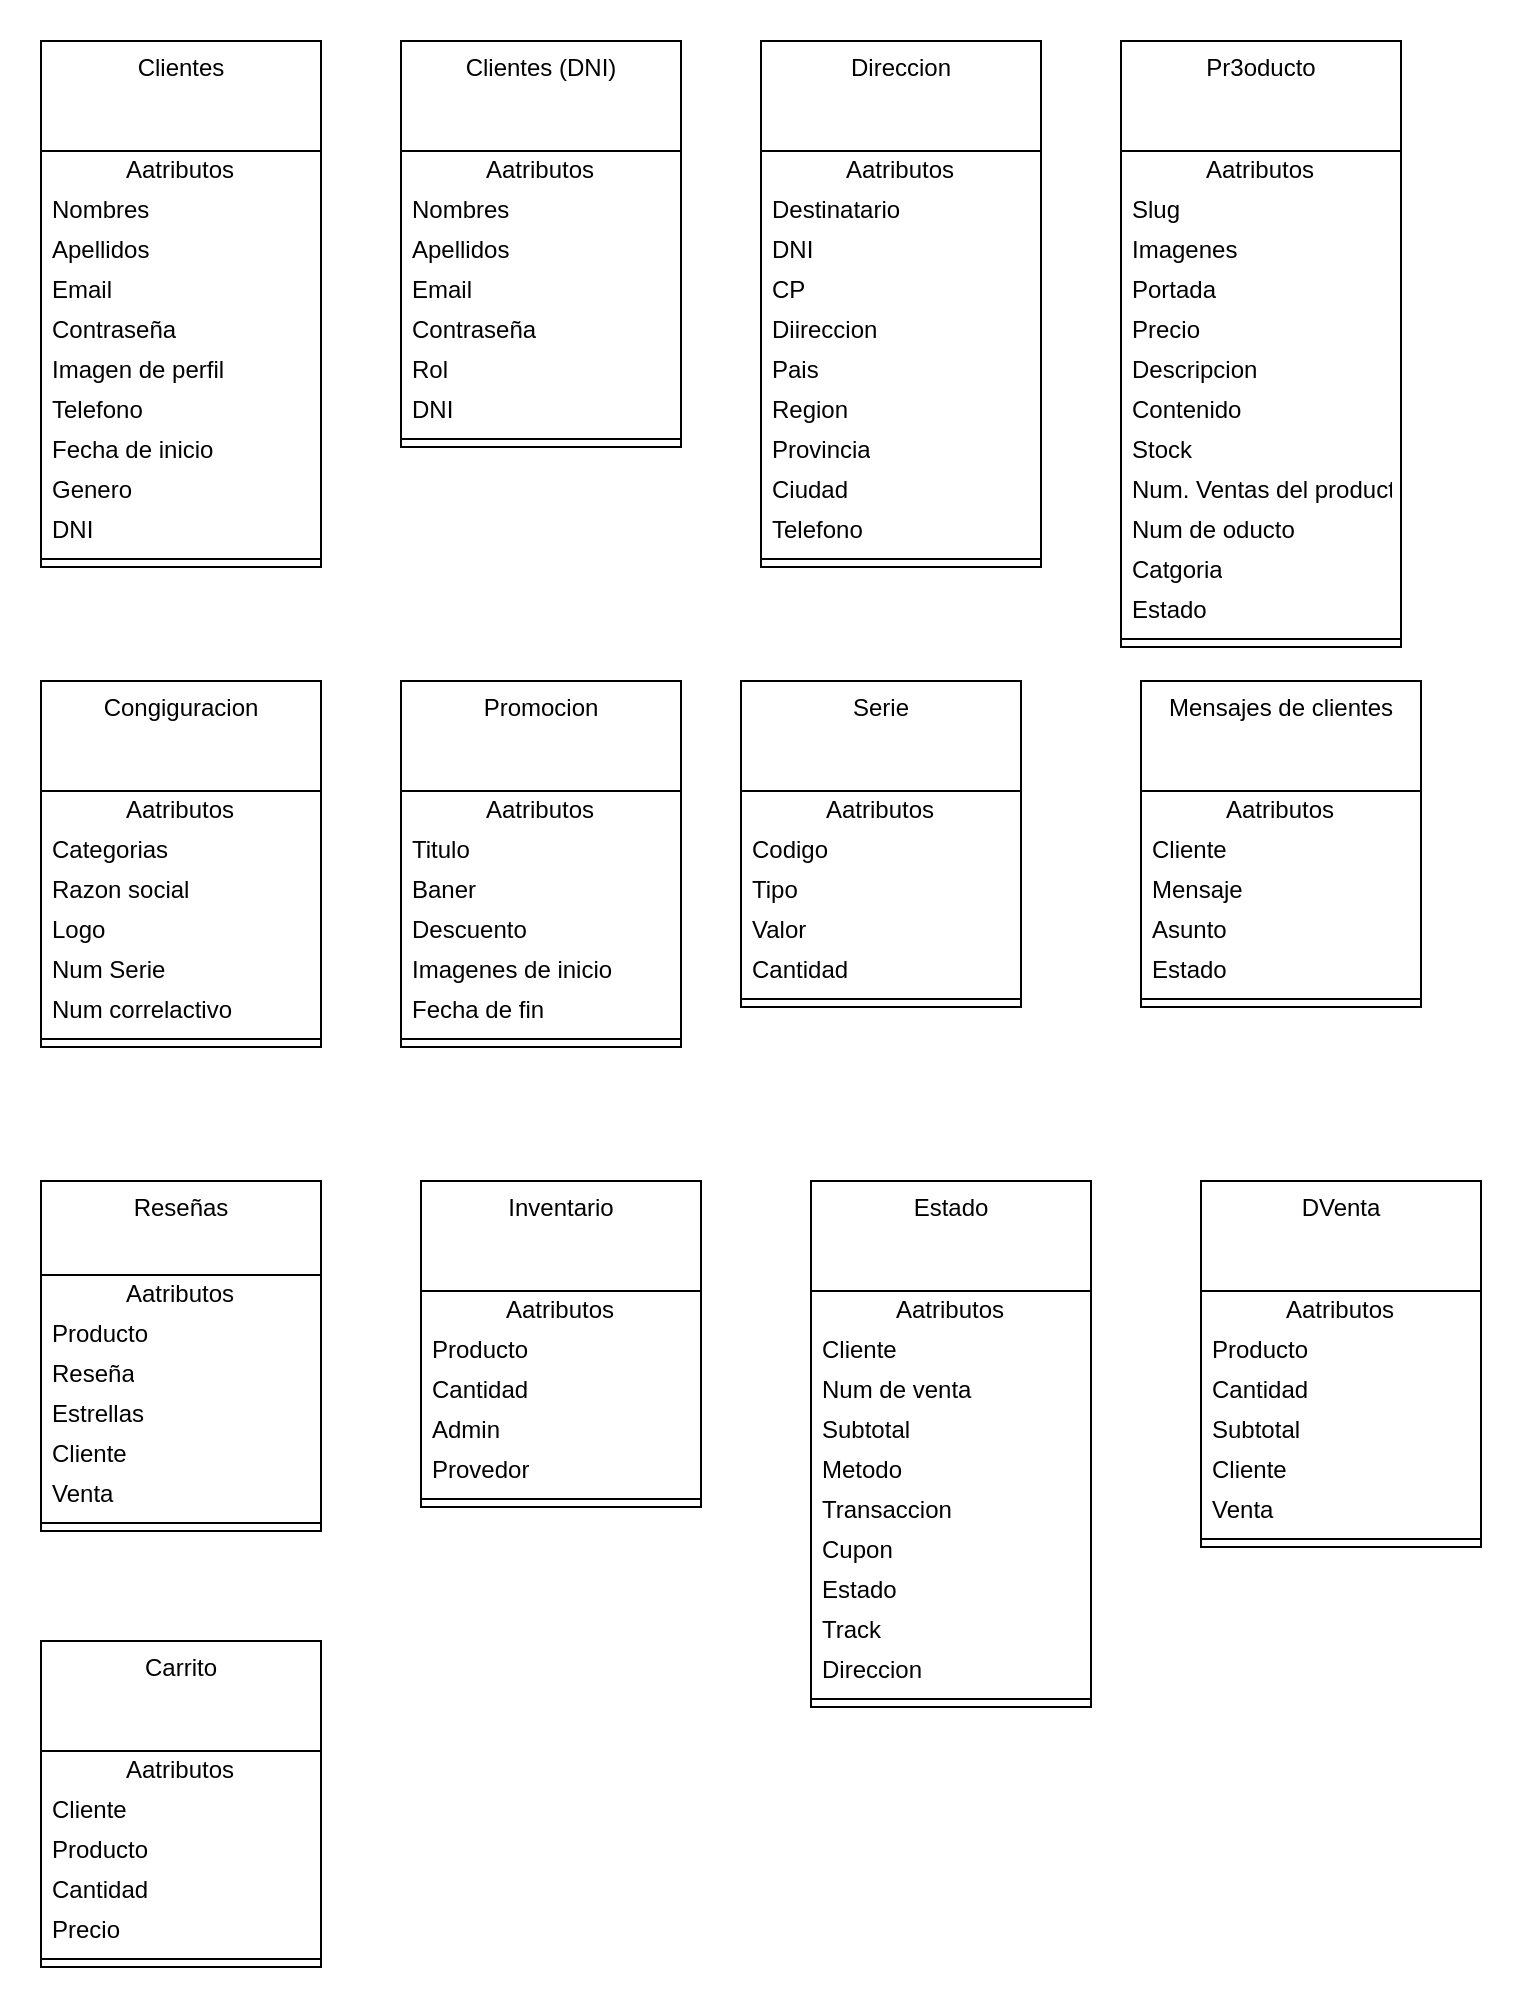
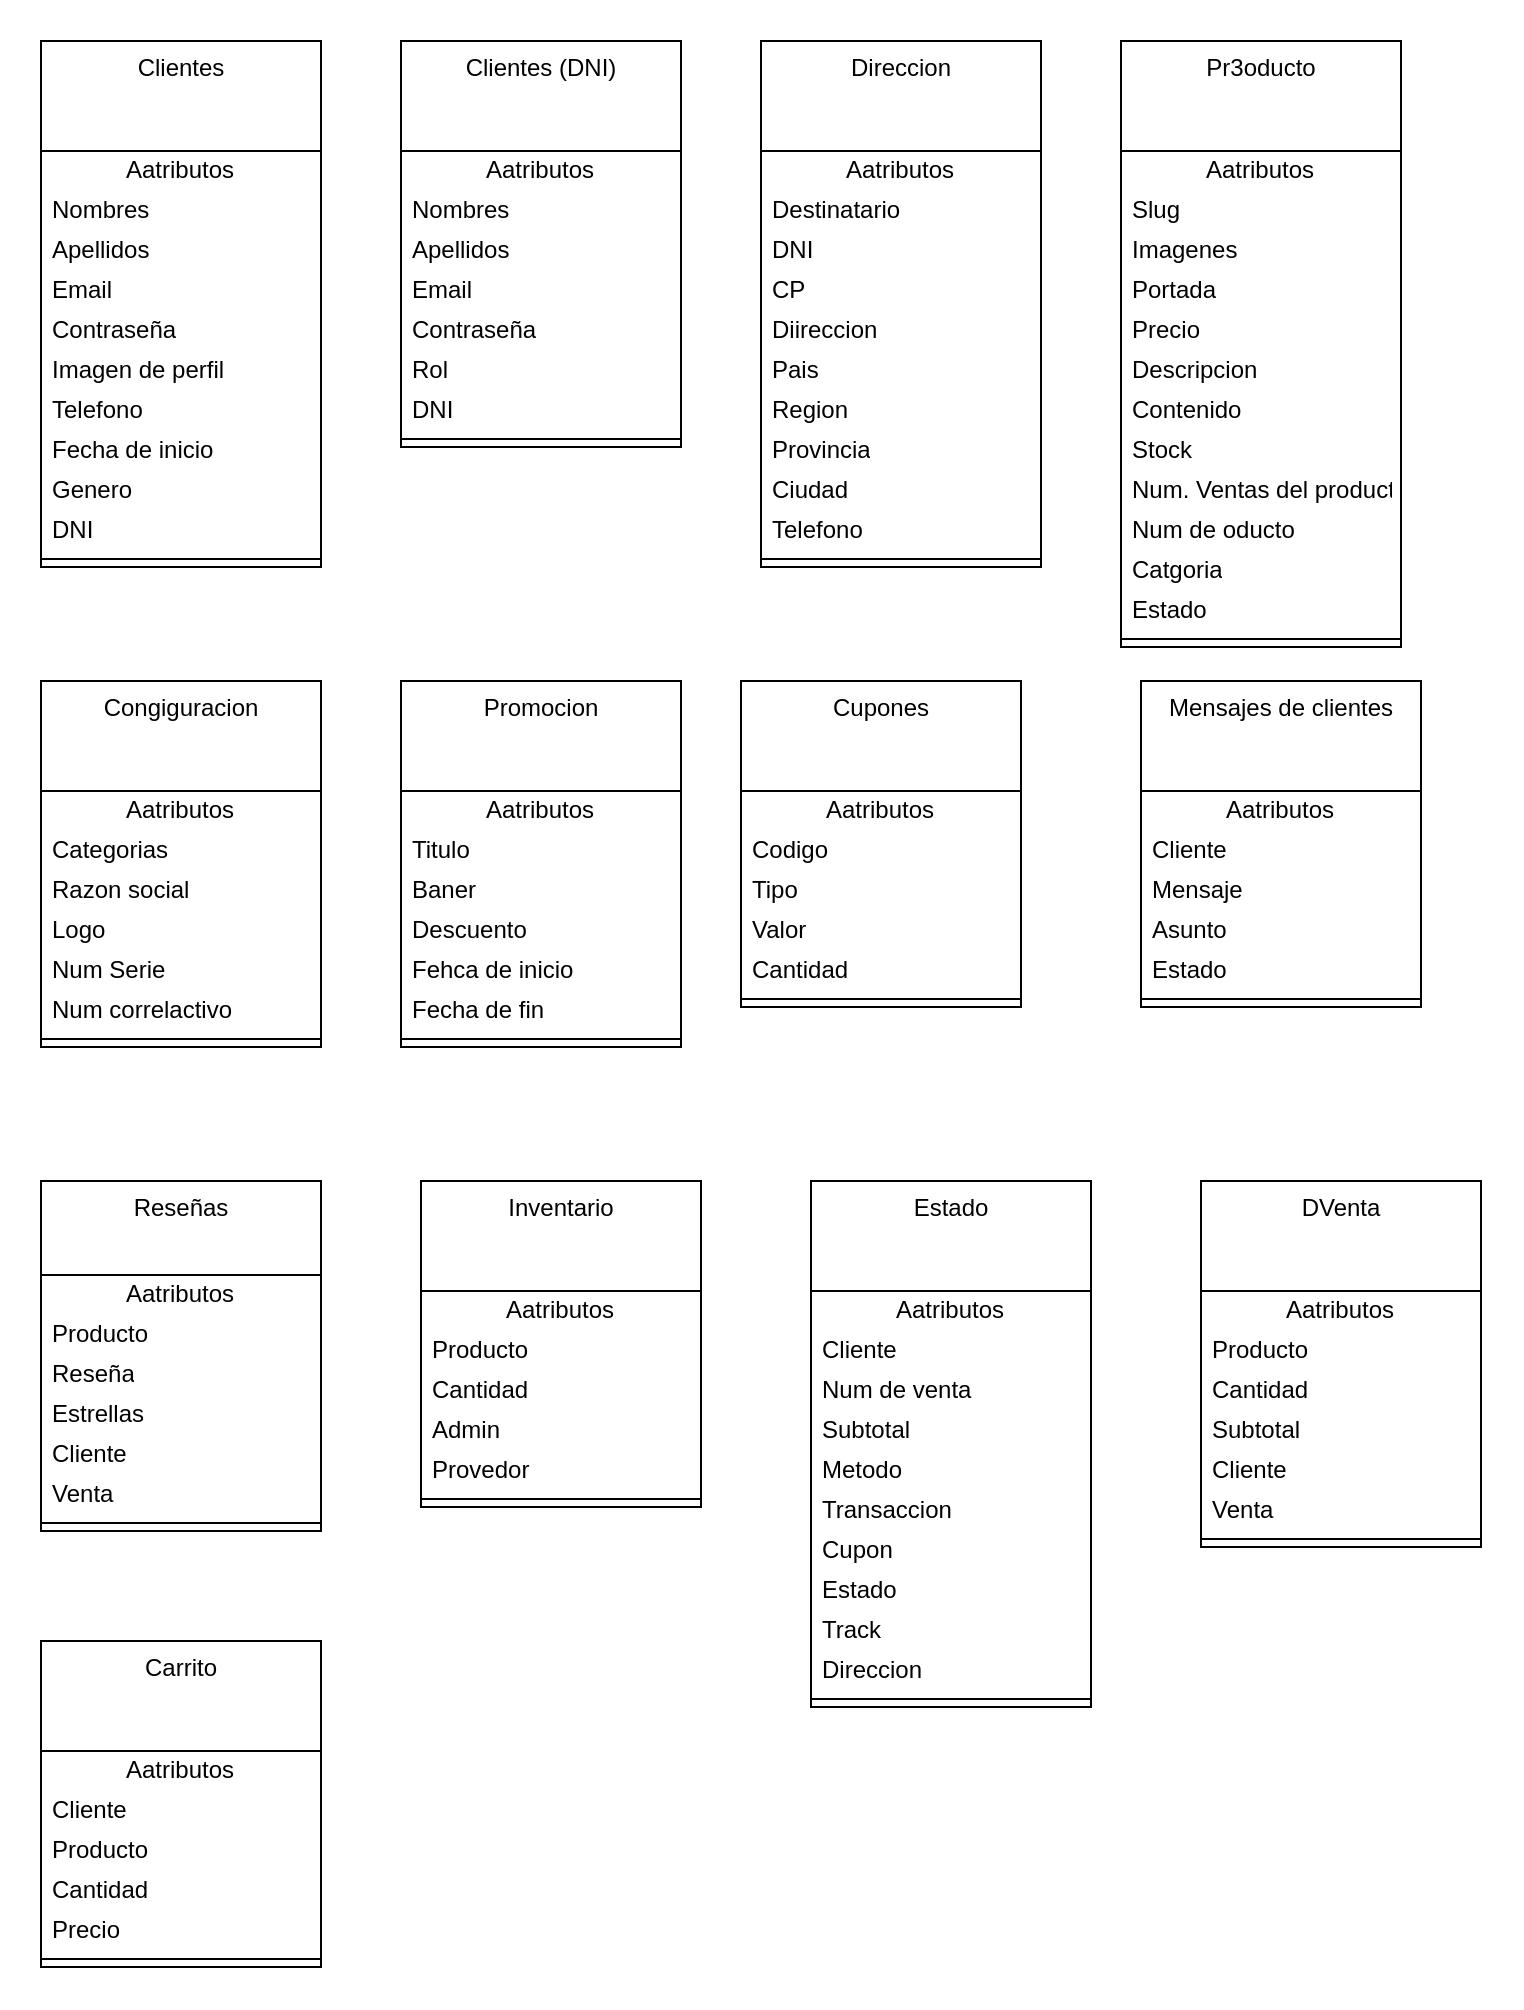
node "Serie": label "Serie" -> "Cupones"
node "Imagenes de inicio": label "Imagenes de inicio" -> "Fehca de inicio"
